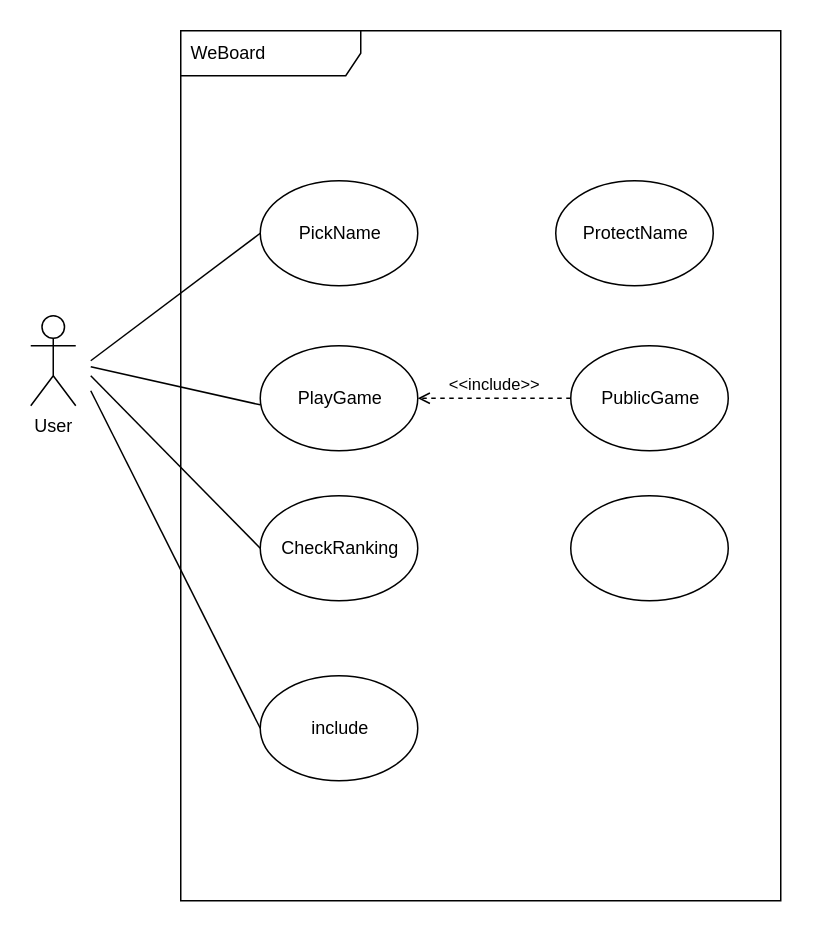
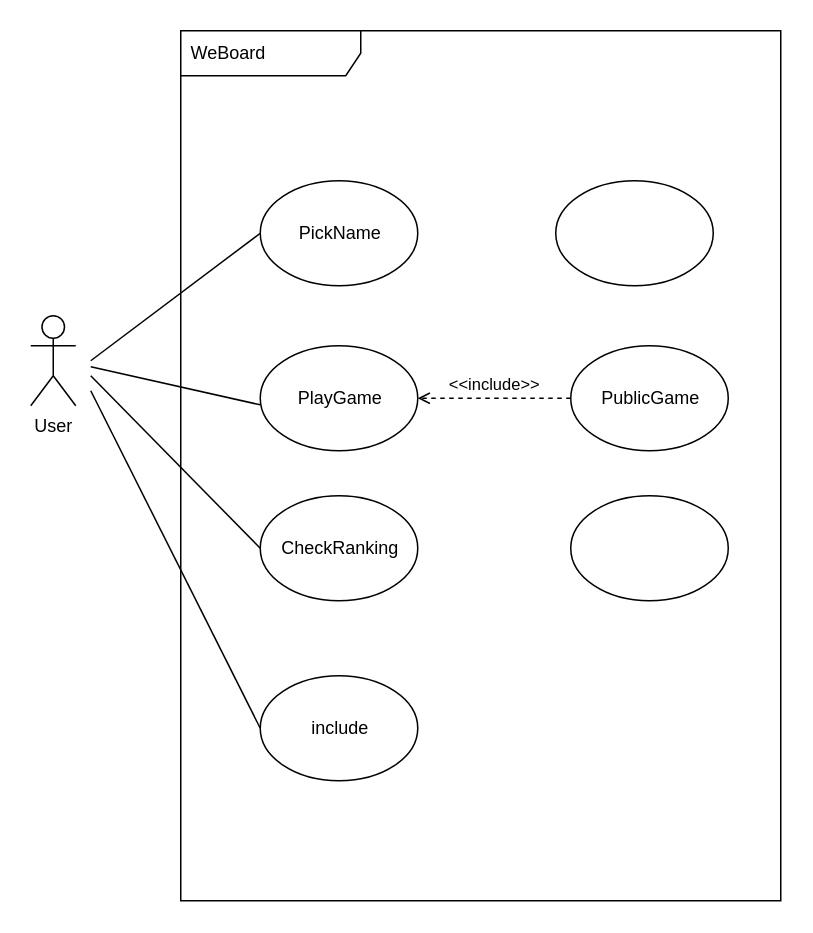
node "ProtectName": removed
